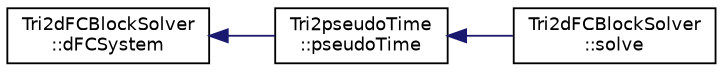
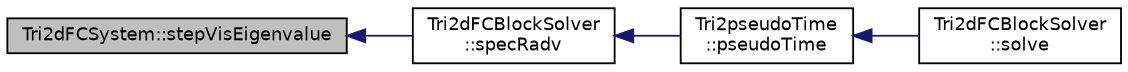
node "Tri2dFCBlockSolver ::dFCSystem": label "Tri2dFCBlockSolver ::dFCSystem" -> "Tri2dFCBlockSolver ::specRadv"
node "Tri2dFCSystem::stepVisEigenvalue": added
